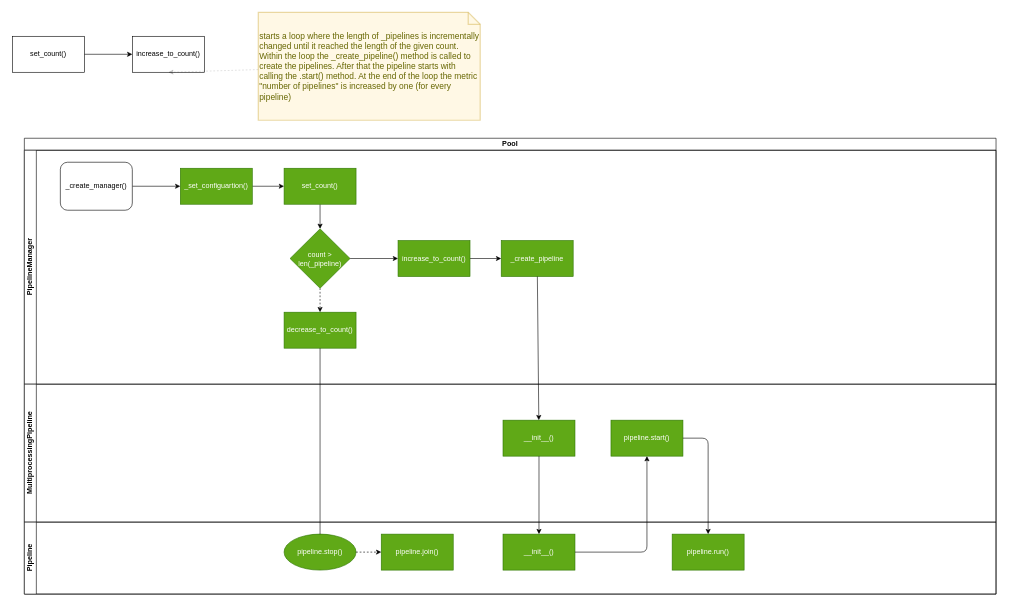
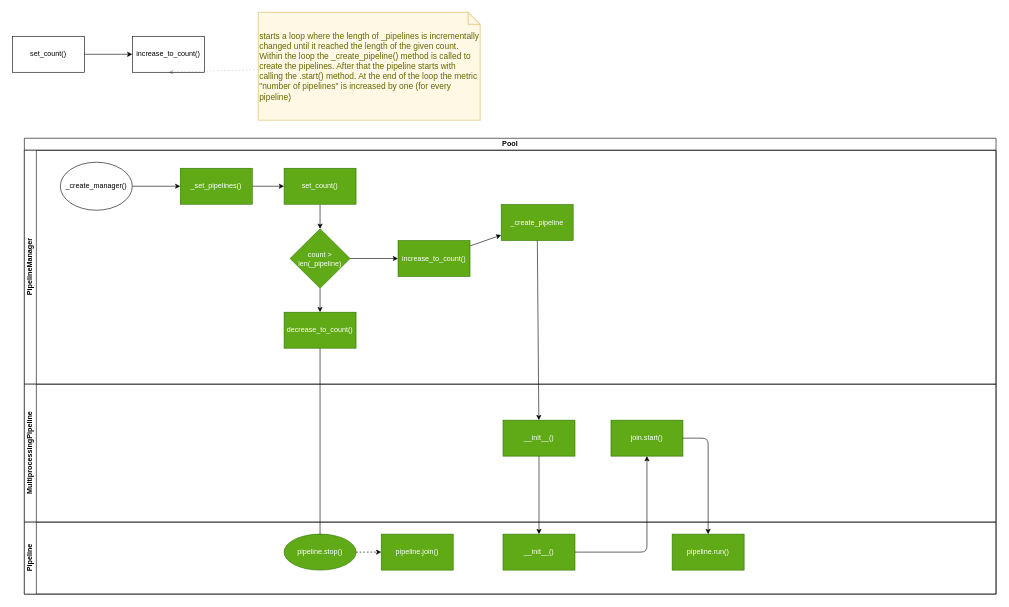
node "_create_manager()": shape rounded rectangle -> ellipse
node "_set_configuartion()": label "_set_configuartion()" -> "_set_pipelines()"
node "_create_pipeline": moved (537, 259) -> (537, 223)
edge "count > len(_pipeline)" -> "decrease_to_count()": style dashed -> solid
node "pipeline.start()": label "pipeline.start()" -> "join.start()"
